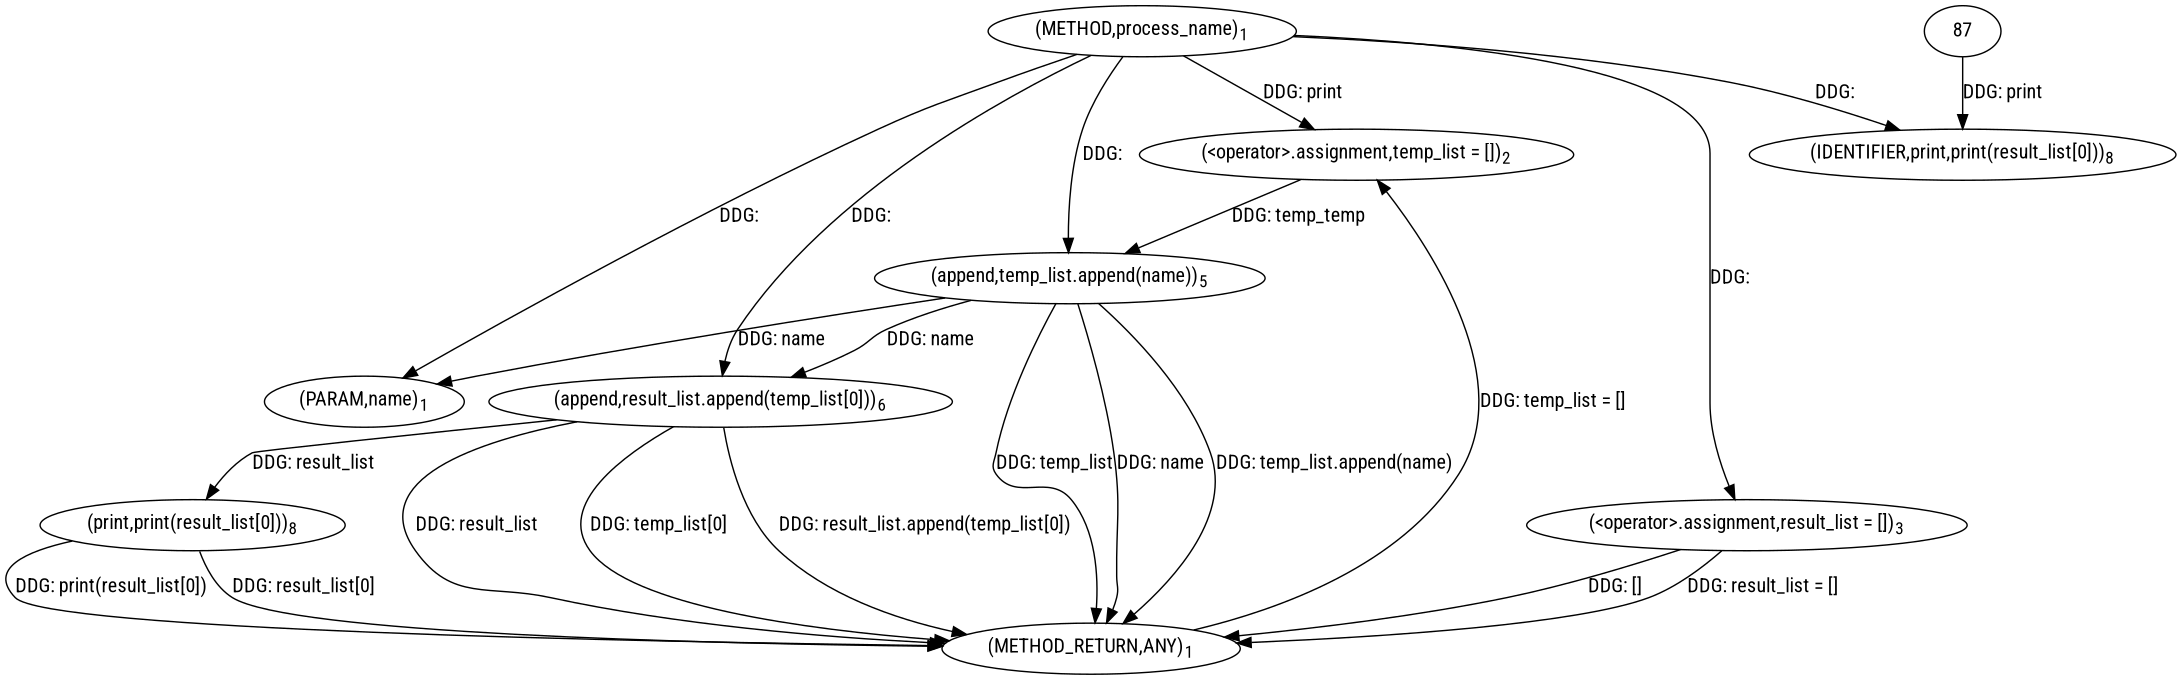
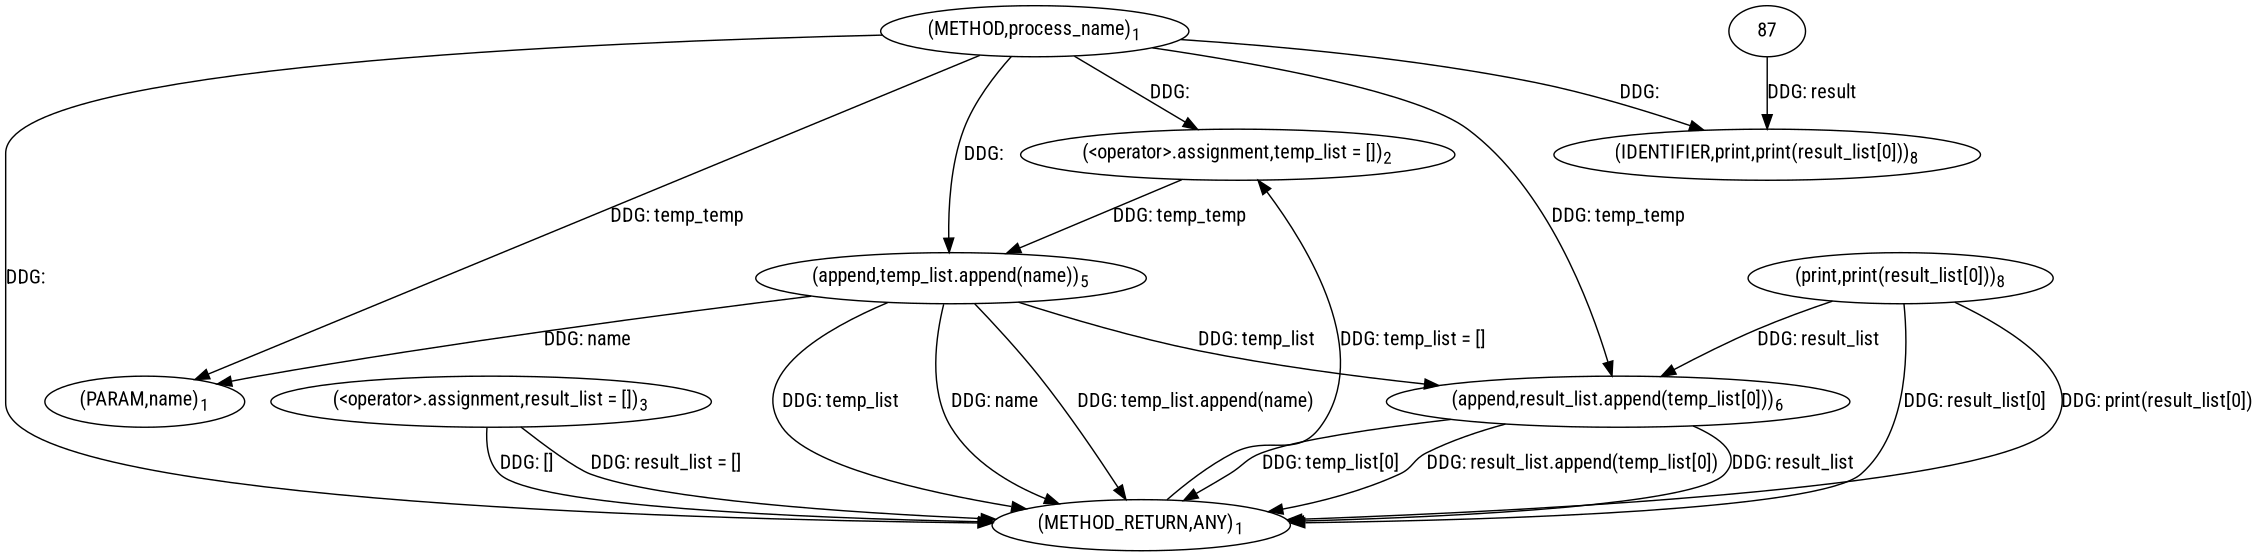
edge "(METHOD,process_name)" -> "(<operator>.assignment,temp_list = [])": label "DDG: print" -> "DDG: "
edge "87" -> "(IDENTIFIER,print,print(result_list[0]))": label "DDG: print" -> "DDG: result"
edge "(METHOD,process_name)" -> "(<operator>.assignment,result_list = [])": now "(METHOD,process_name)" -> "(METHOD_RETURN,ANY)"
edge "(METHOD,process_name)" -> "(PARAM,name)": label "DDG: " -> "DDG: temp_temp"
edge "(METHOD,process_name)" -> "(append,result_list.append(temp_list[0]))": label "DDG: " -> "DDG: temp_temp"
edge "(append,temp_list.append(name))" -> "(append,result_list.append(temp_list[0]))": label "DDG: name" -> "DDG: temp_list"
edge "(append,result_list.append(temp_list[0]))" -> "(print,print(result_list[0]))": reversed
